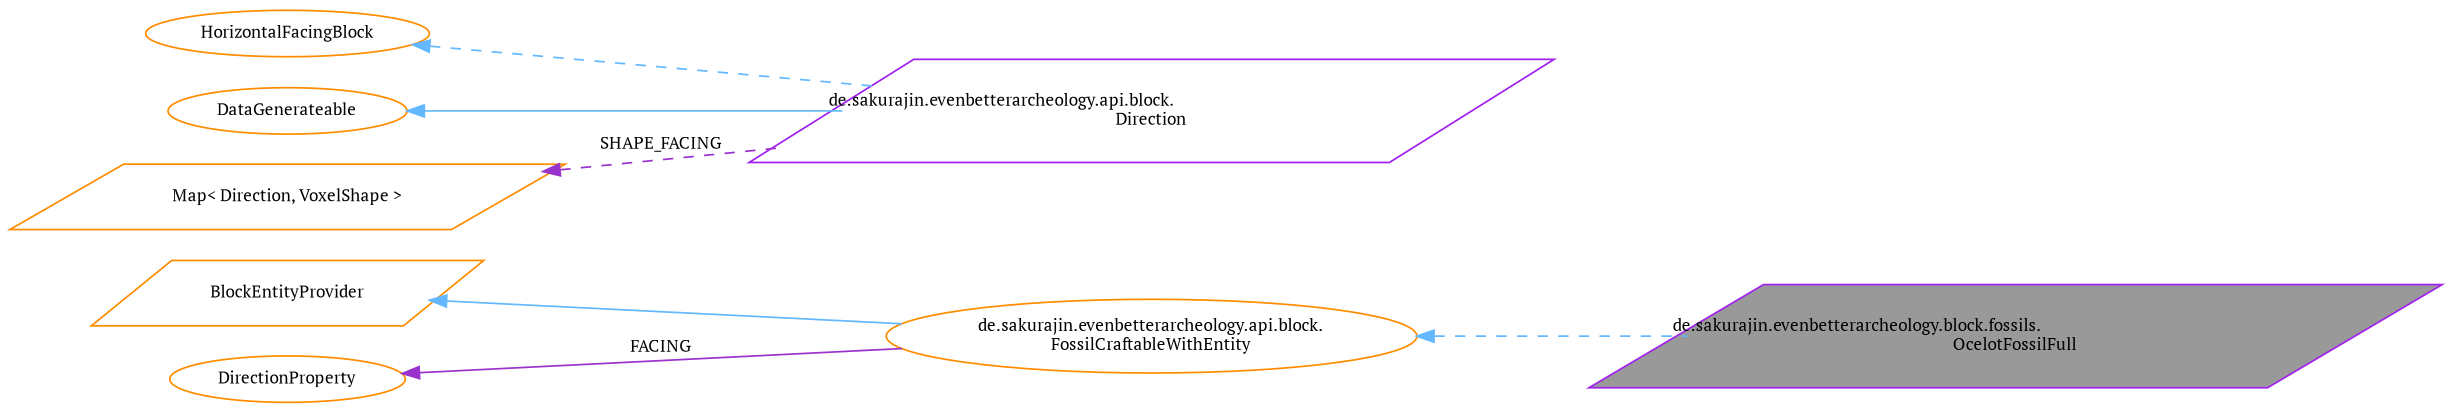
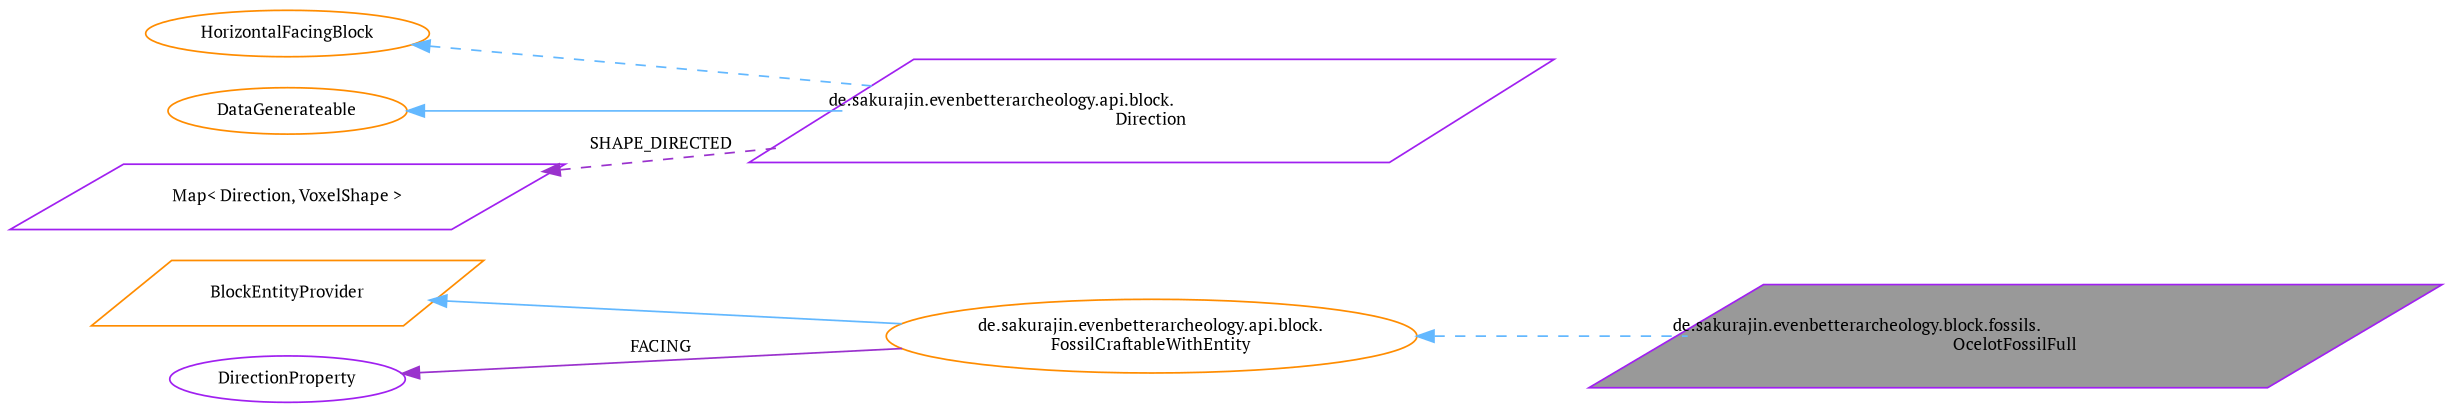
edge "de.sakurajin.evenbetterarcheology.api.block. Direction" -> "Map< Direction, VoxelShape >": label " SHAPE_FACING" -> " SHAPE_DIRECTED"
node "Map< Direction, VoxelShape >": color darkorange -> purple
node "DirectionProperty": color darkorange -> purple
